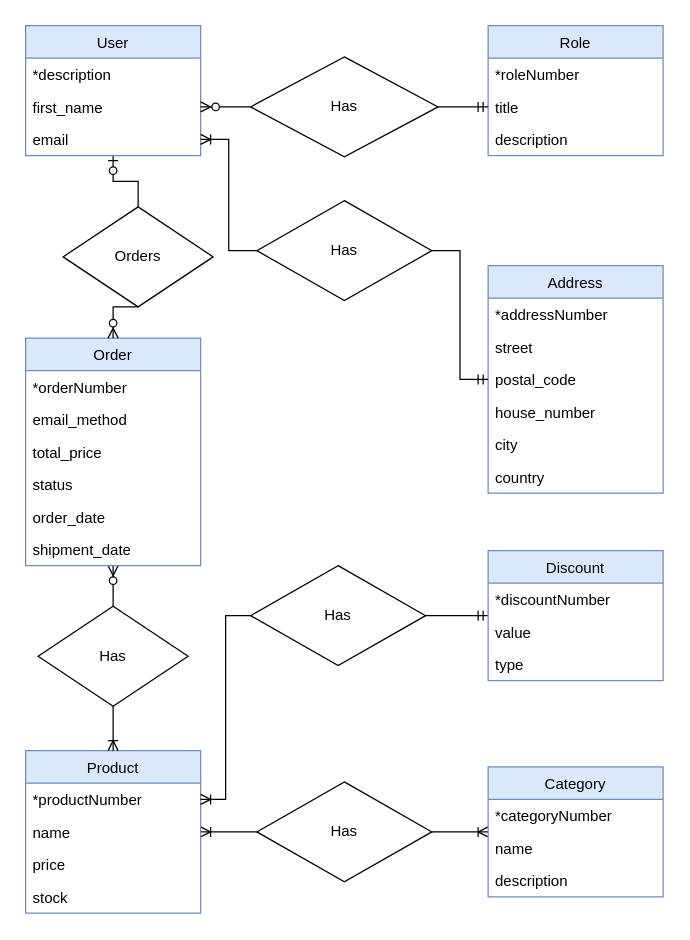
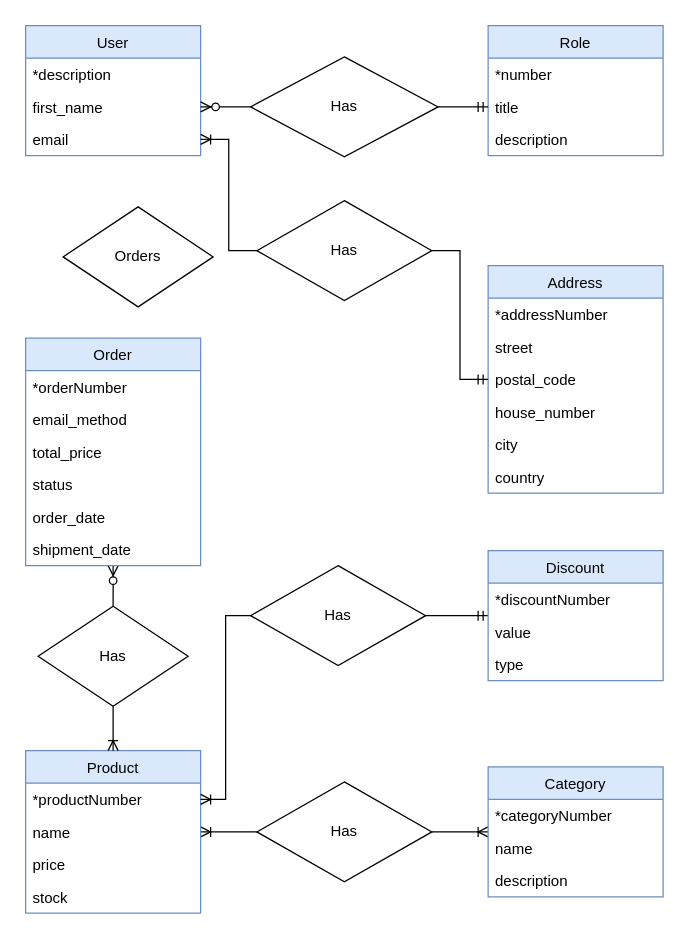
node "*roleNumber": label "*roleNumber" -> "*number"
edge "Orders" -> "User": removed
edge "Orders" -> "Order": removed
